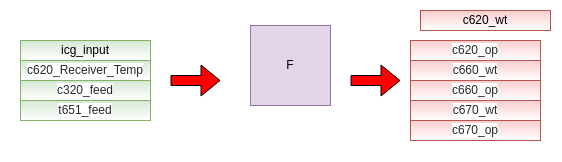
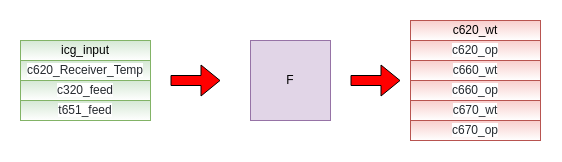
node "c620_wt": moved (486, 21) -> (476, 31)
node "F": moved (291, 66) -> (291, 81)
